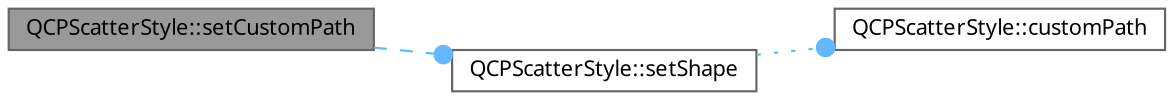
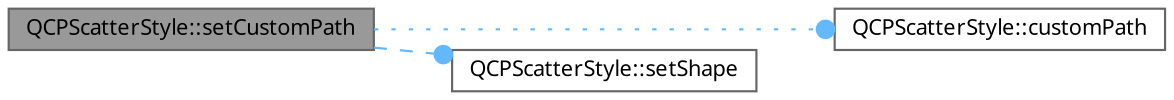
edge "QCPScatterStyle::setShape" -> "QCPScatterStyle::customPath": now "QCPScatterStyle::setCustomPath" -> "QCPScatterStyle::customPath"
